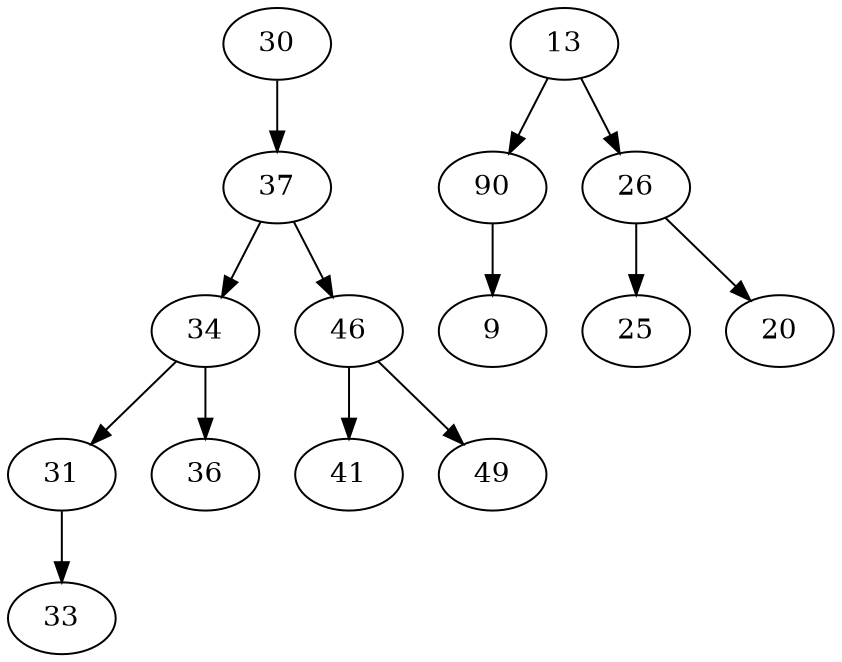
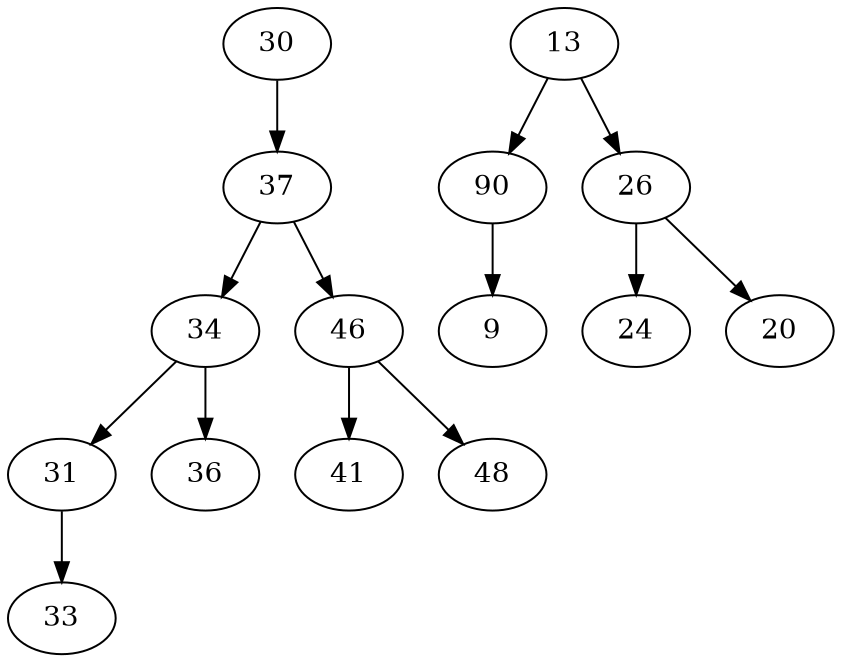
node "25": label "25" -> "24"
node "49": label "49" -> "48"
